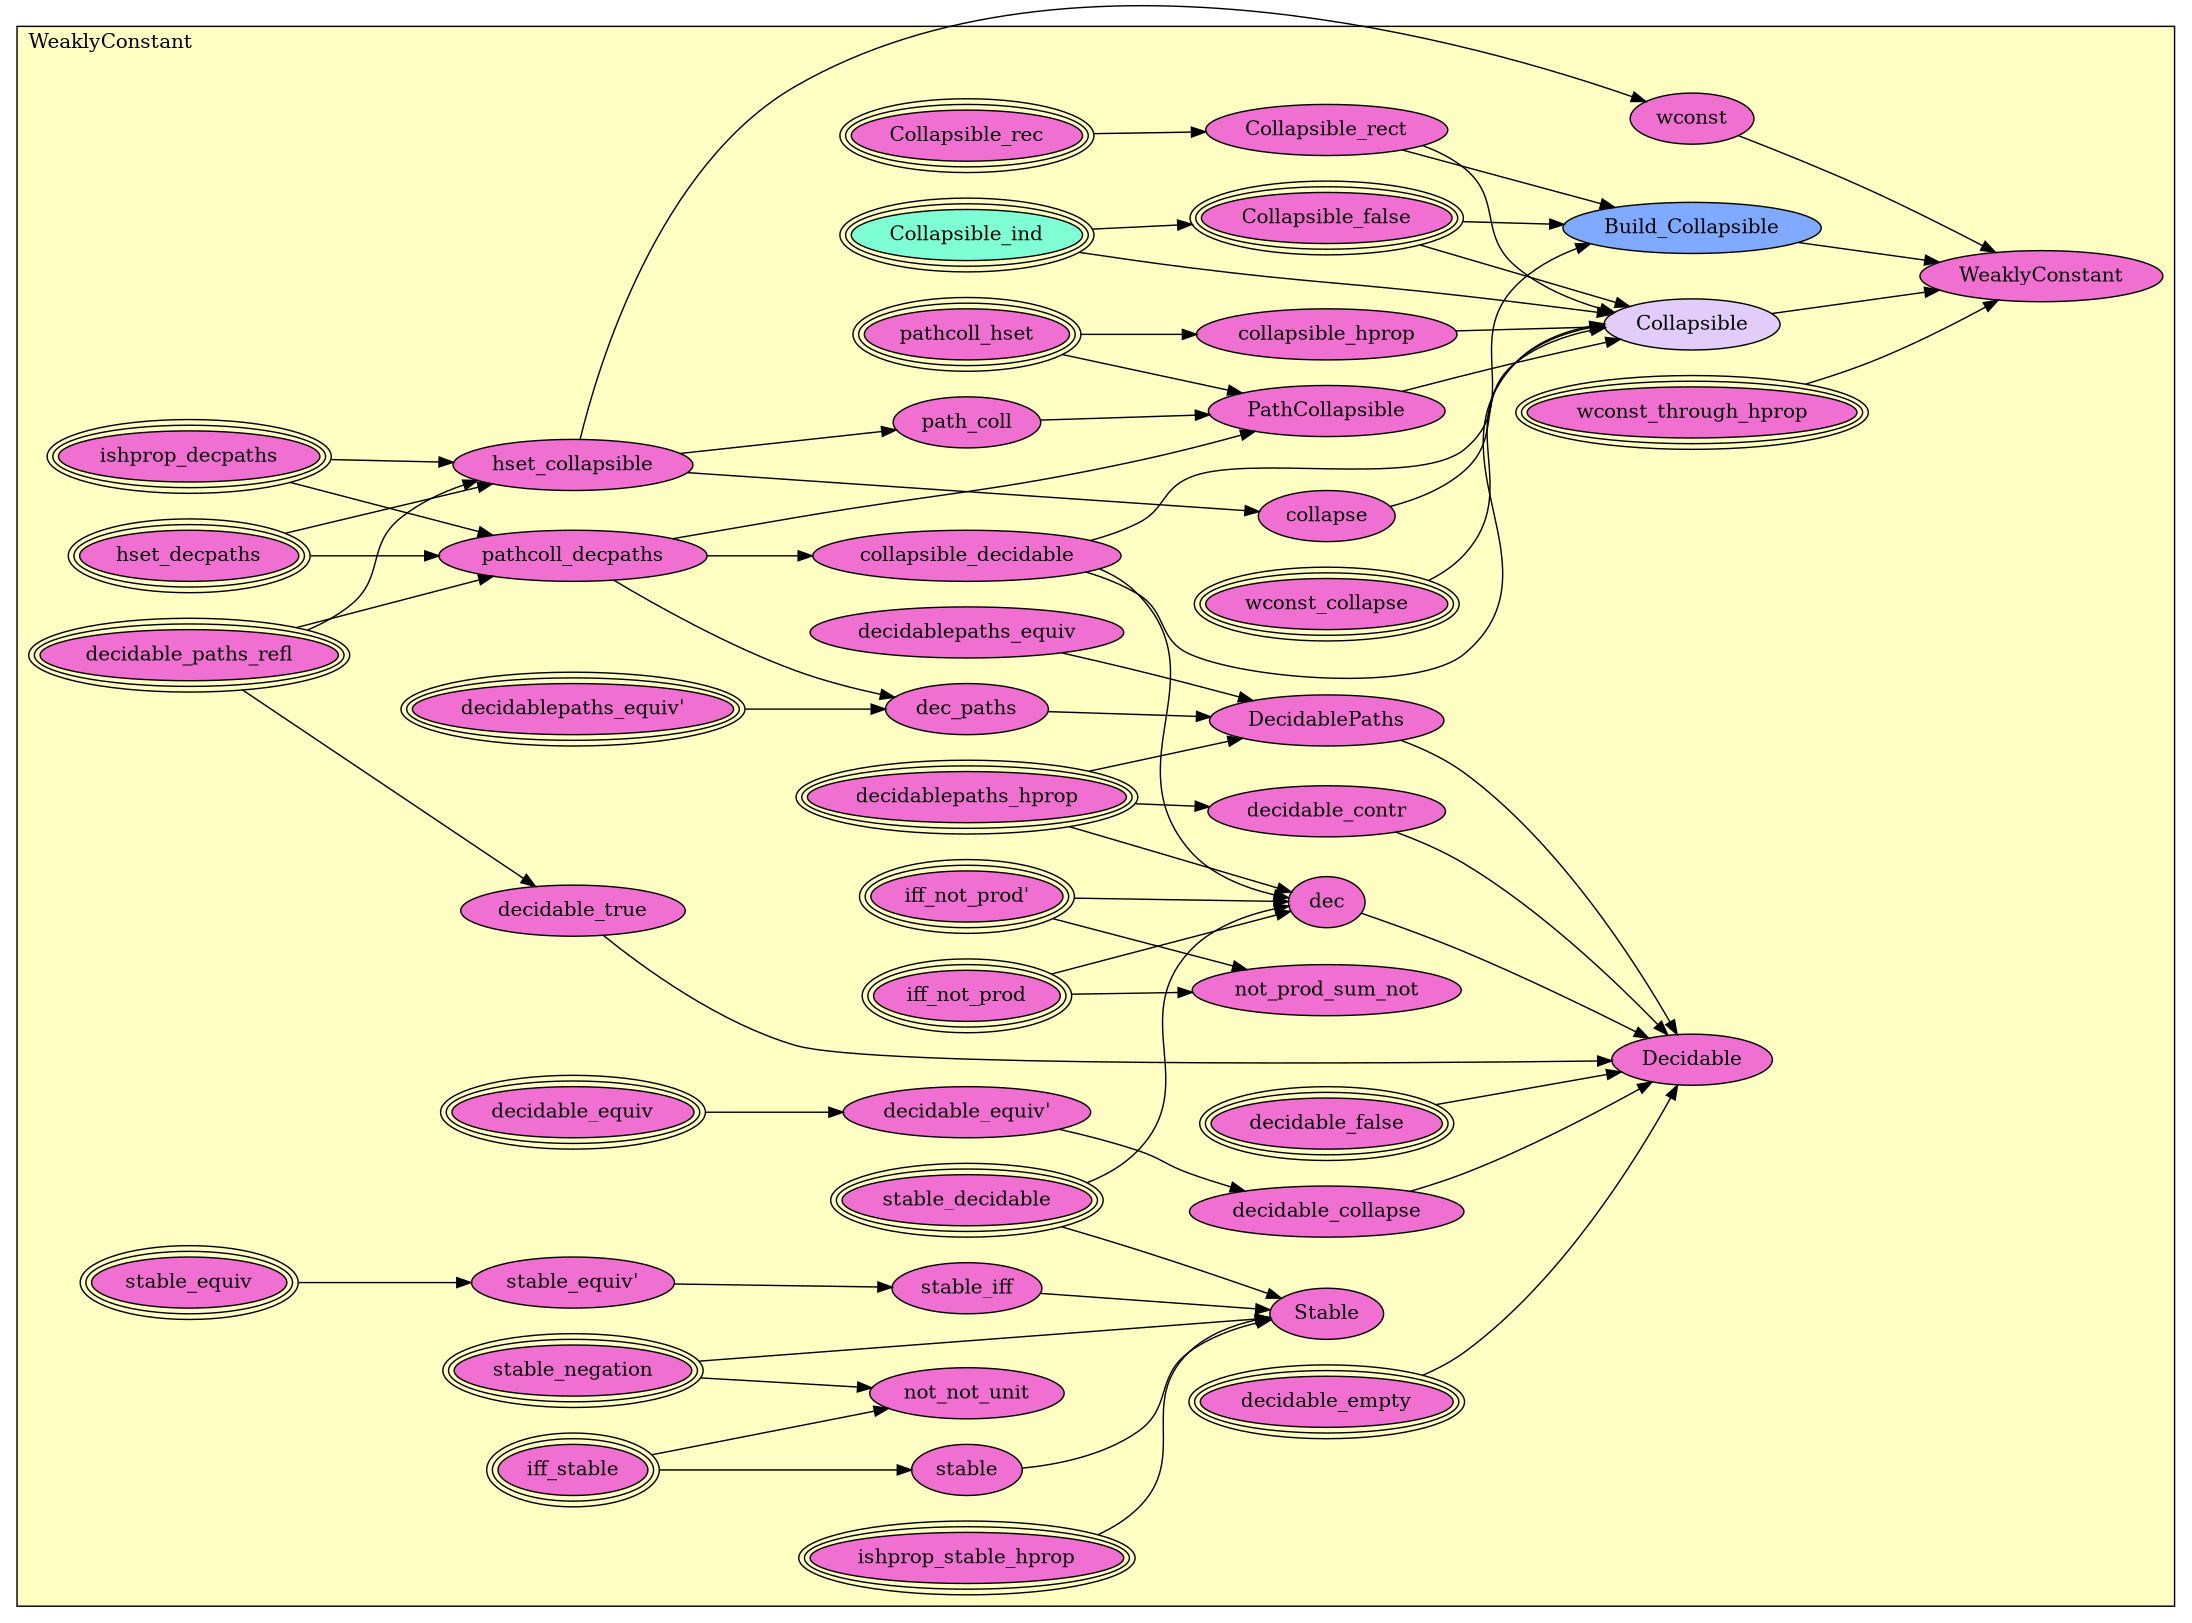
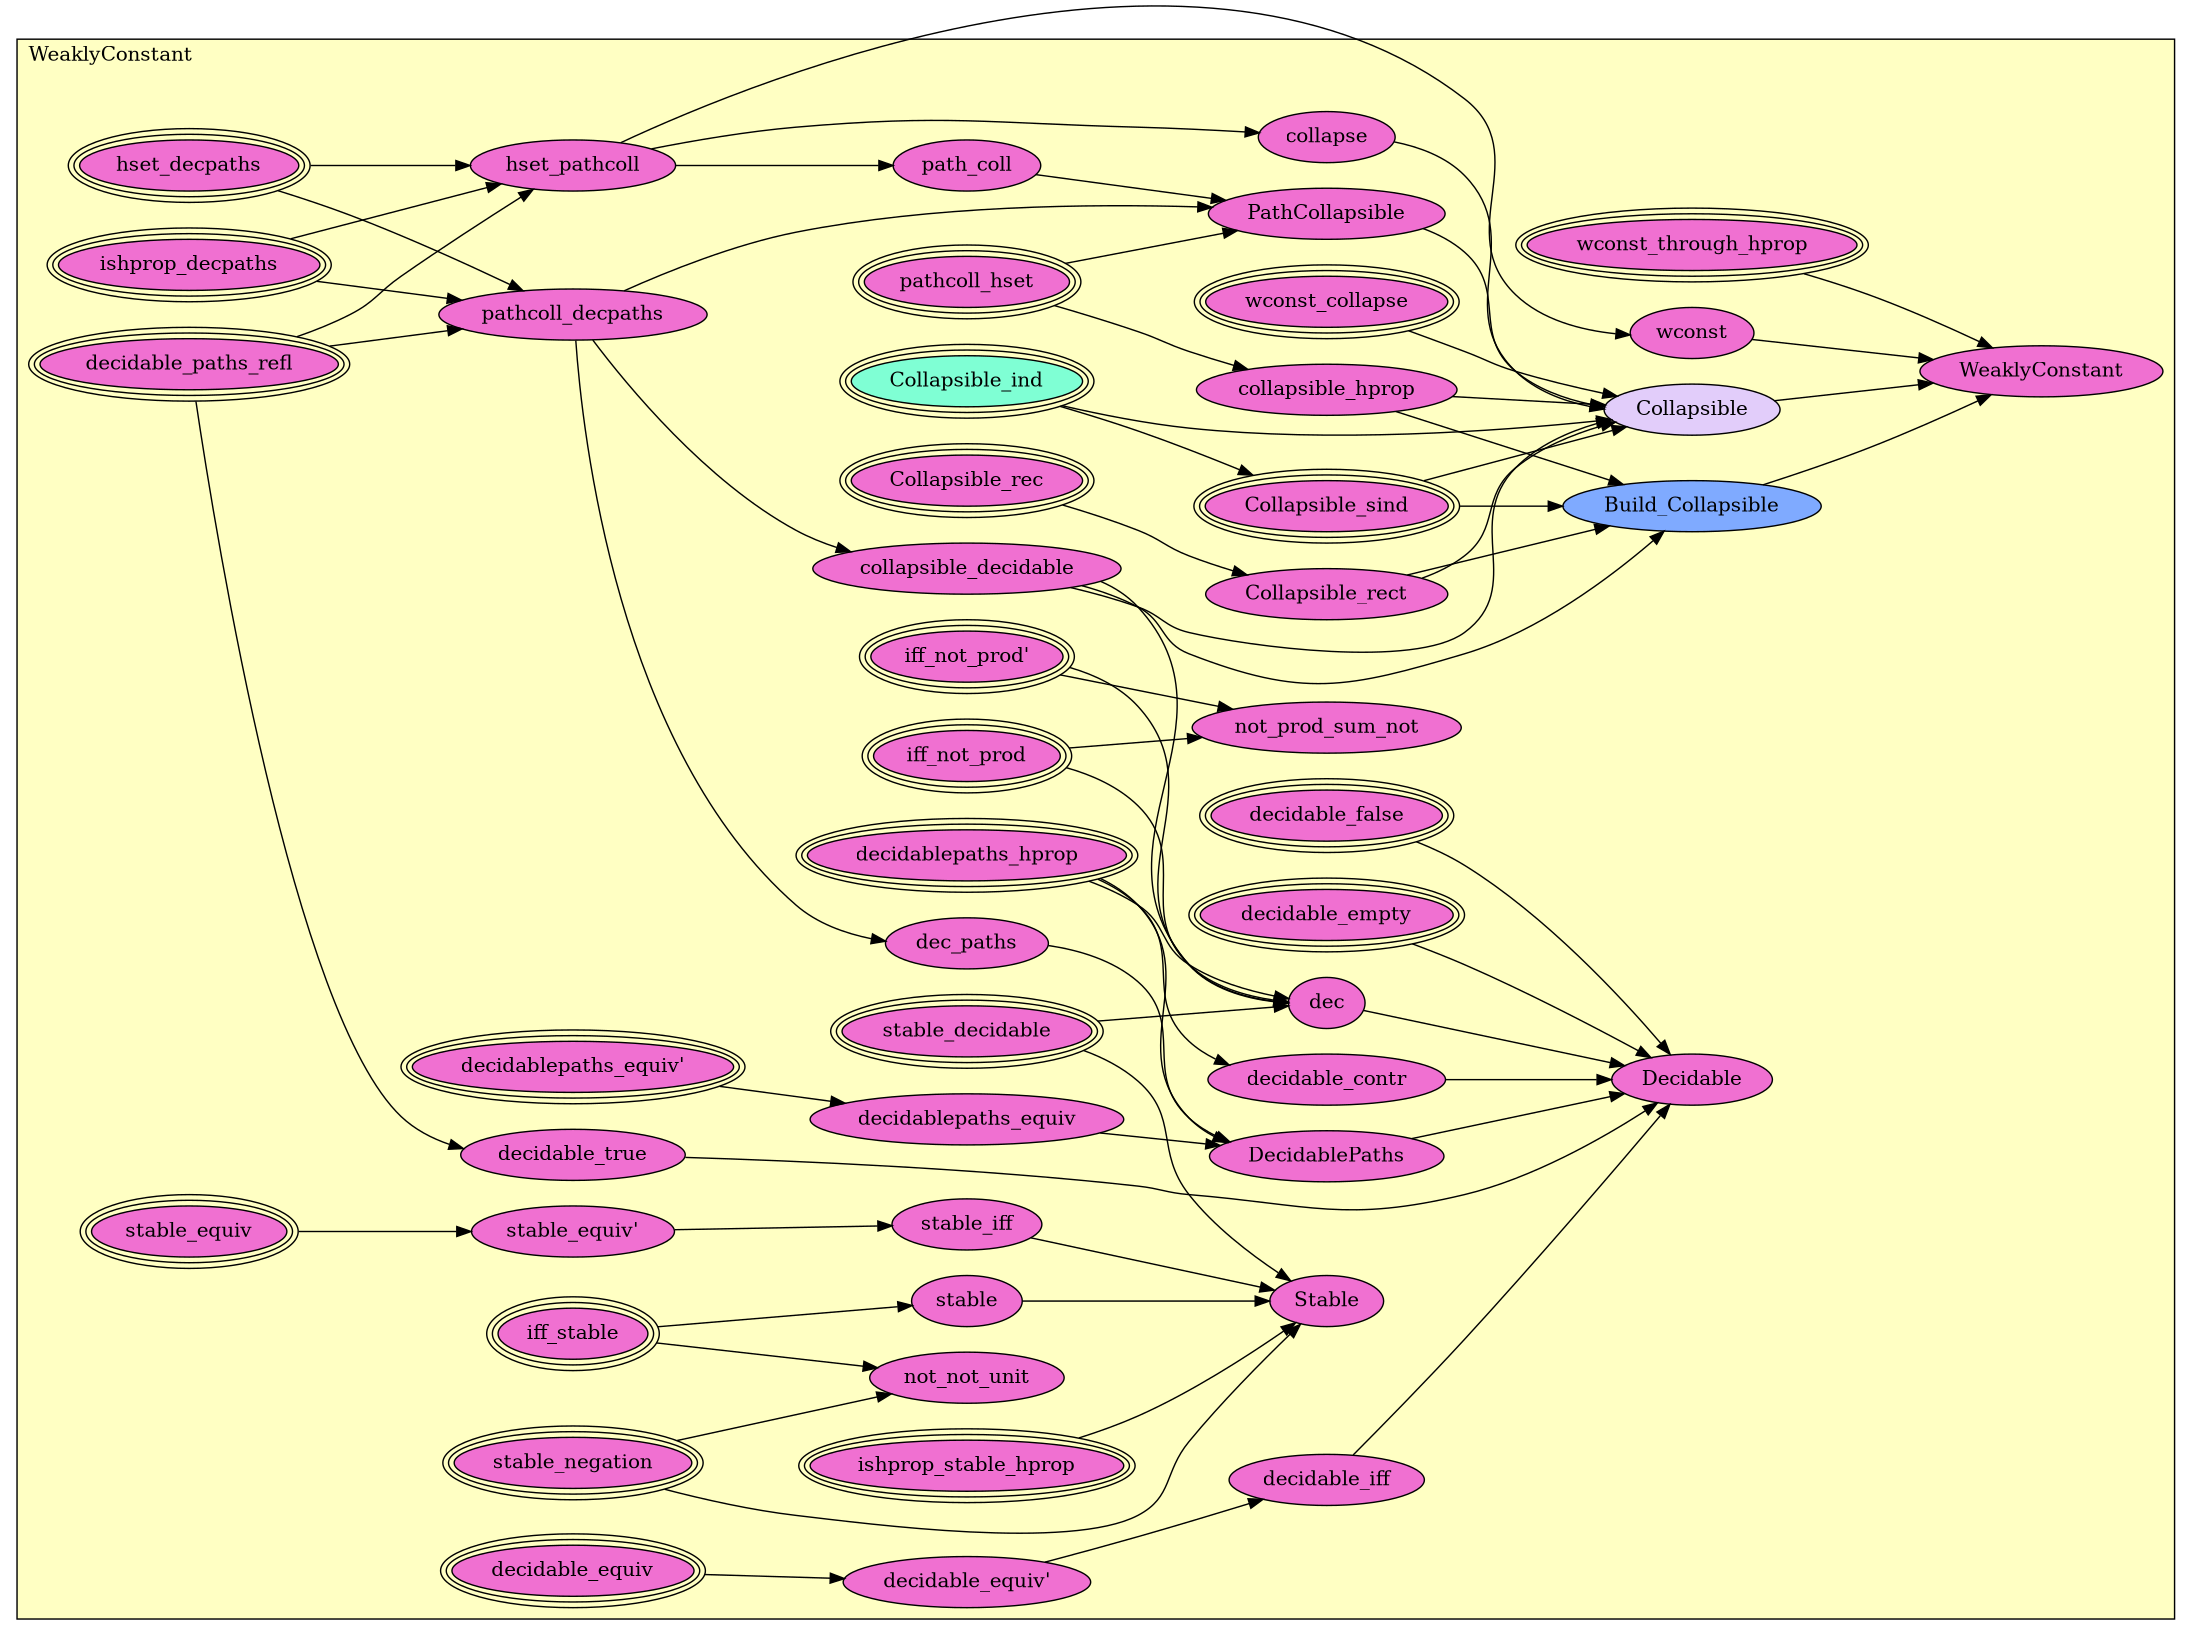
node "Collapsible_false": label "Collapsible_false" -> "Collapsible_sind"
edge "collapsible_hprop" -> "Build_Collapsible": added
node "hset_collapsible": label "hset_collapsible" -> "hset_pathcoll"
edge "decidablepaths_equiv'" -> "dec_paths": now "decidablepaths_equiv'" -> "decidablepaths_equiv"
node "decidable_collapse": label "decidable_collapse" -> "decidable_iff"
